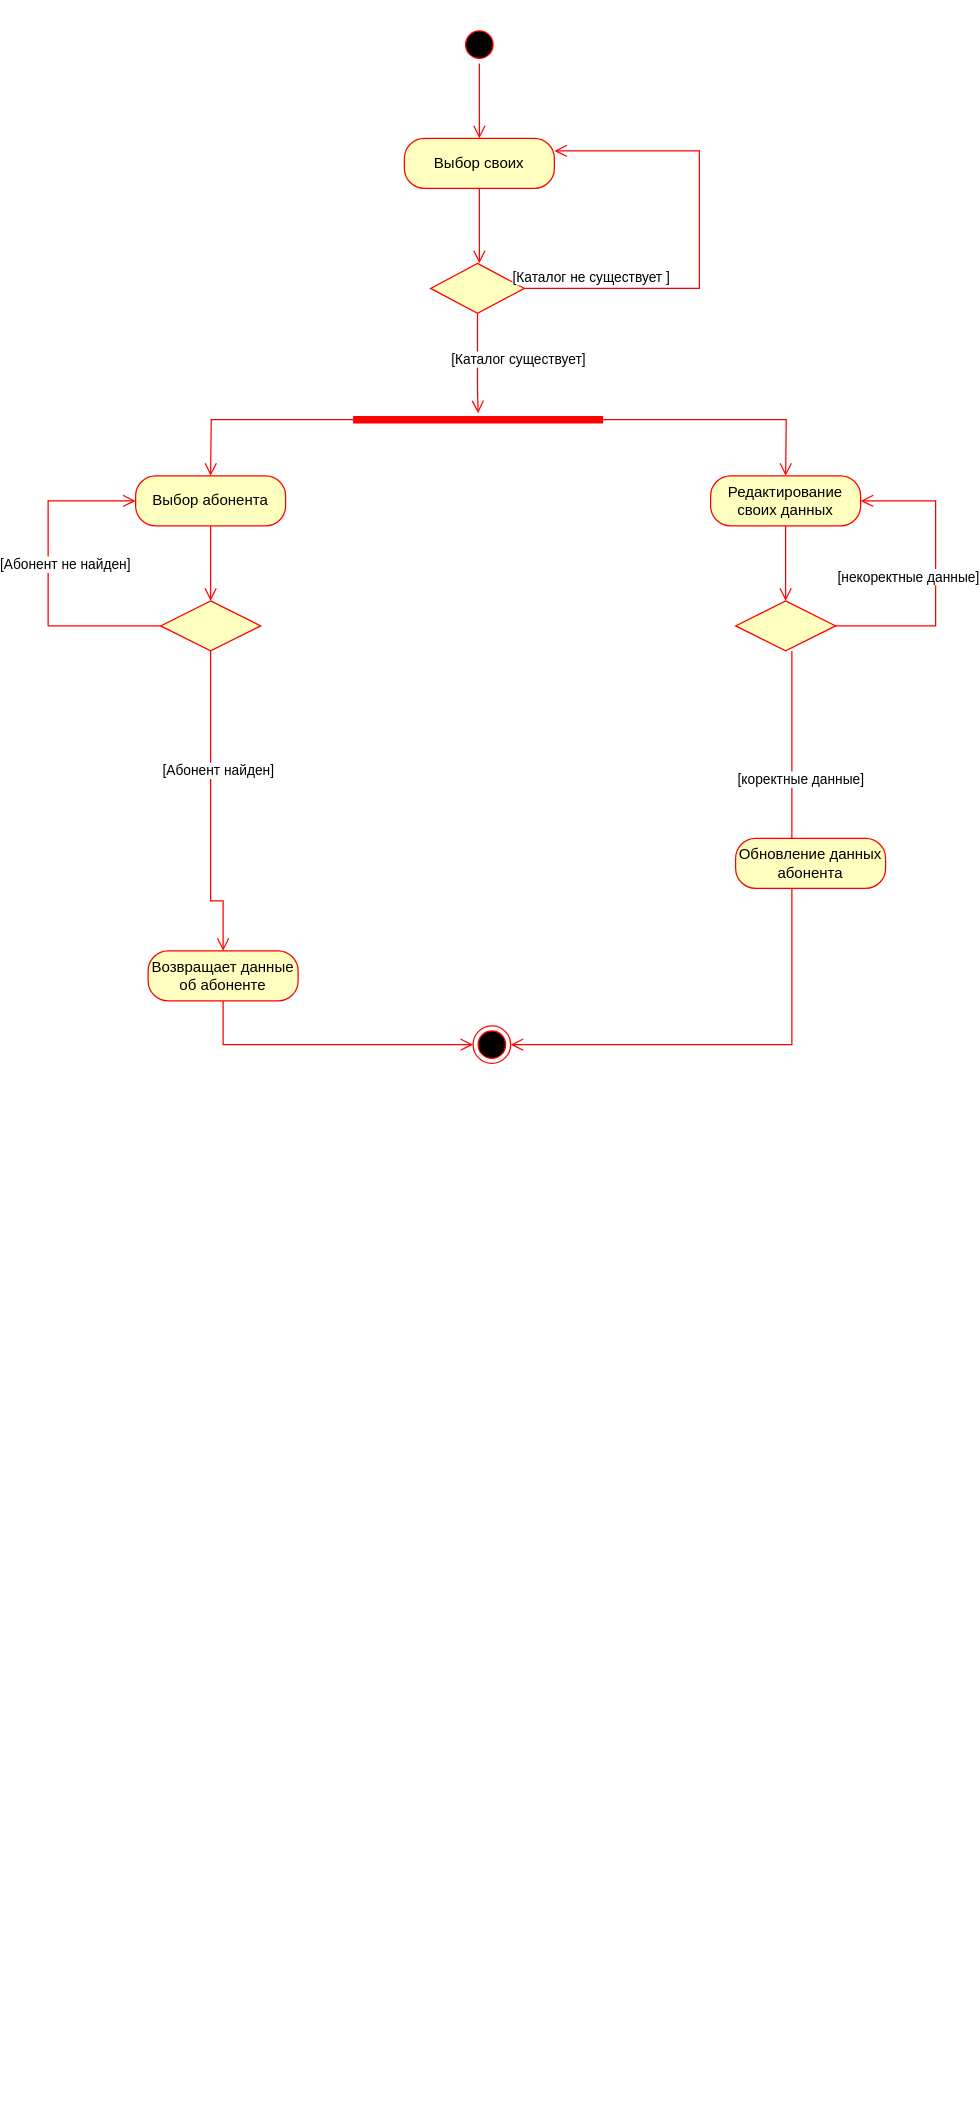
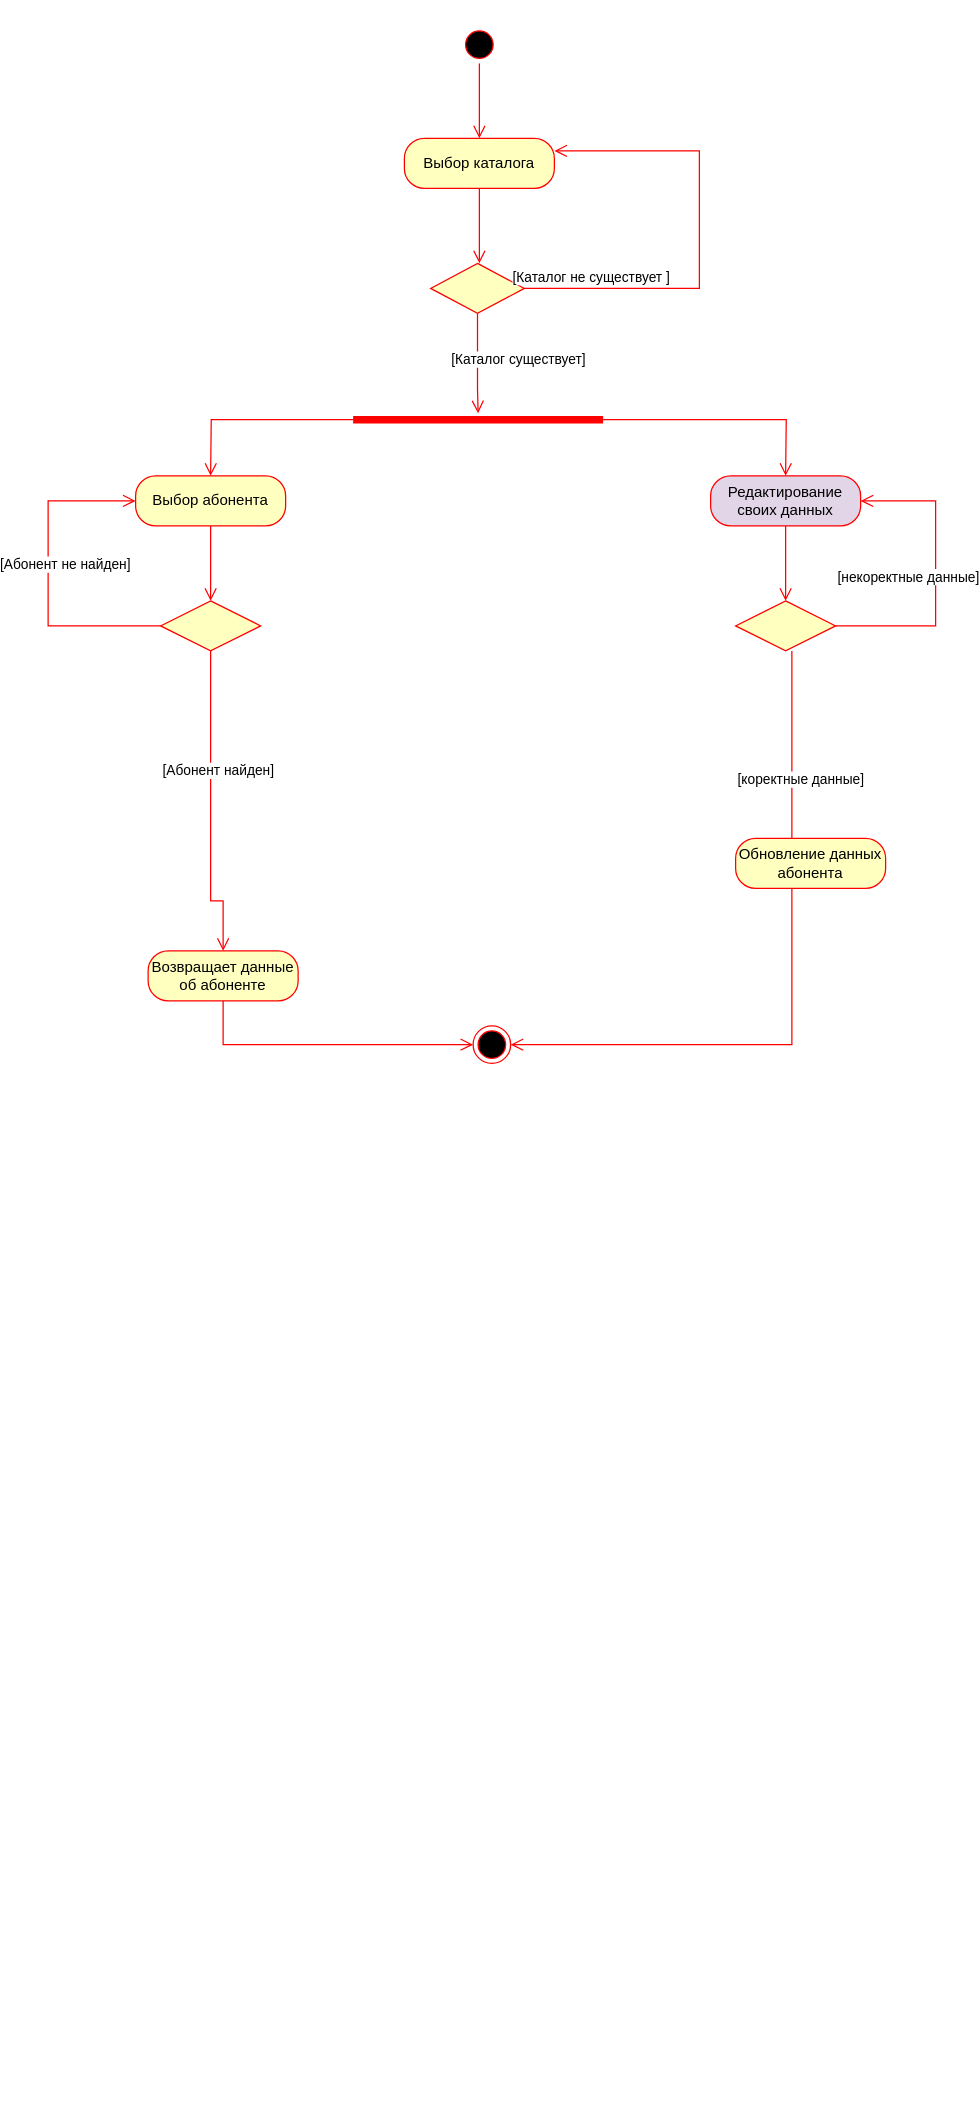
node "Выбор своих": label "Выбор своих" -> "Выбор каталога"
node "Редактирование своих данных": fillcolor #ffffc0 -> #e1d5e7
